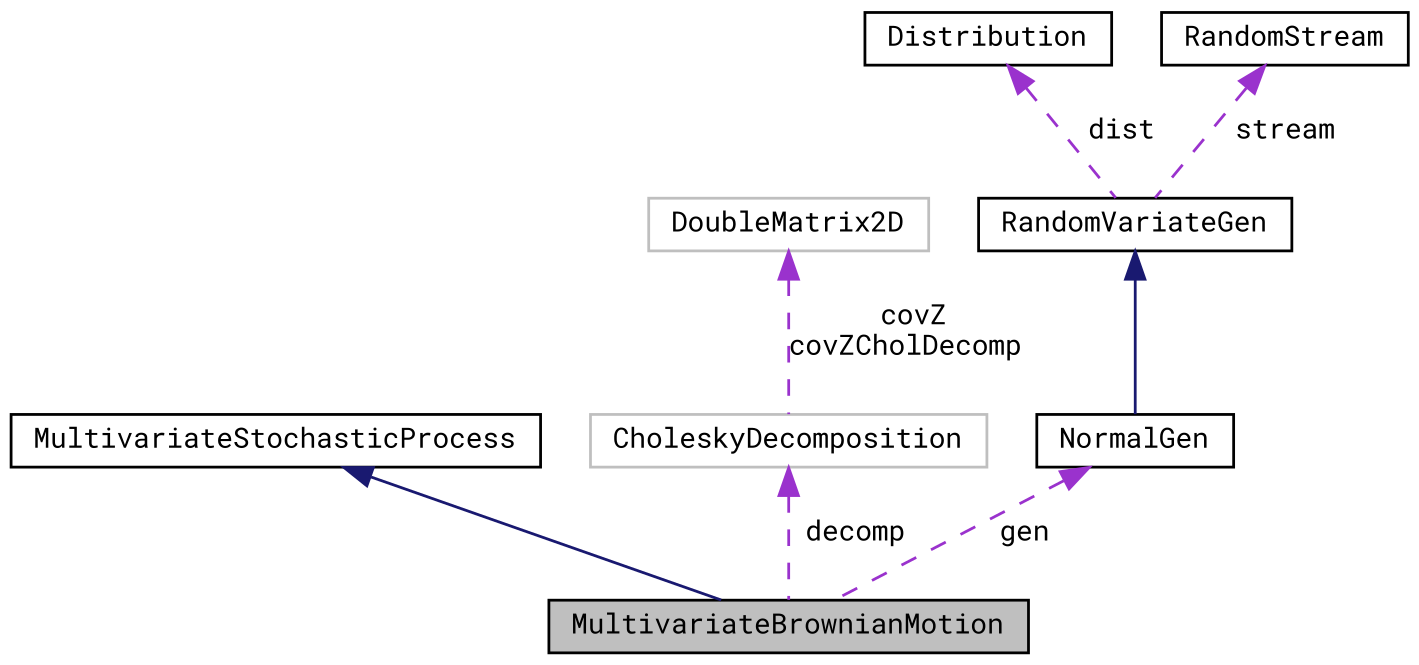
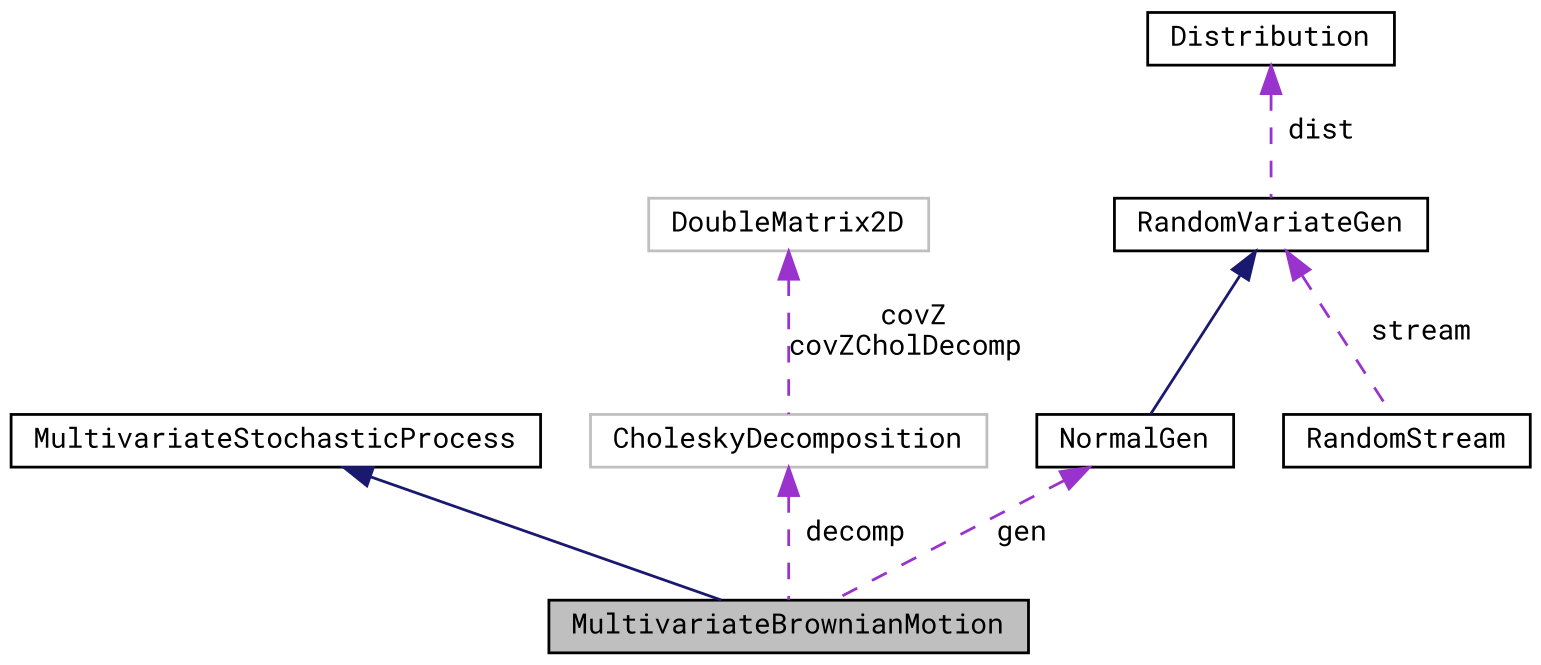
edge "RandomVariateGen" -> "RandomStream": reversed
